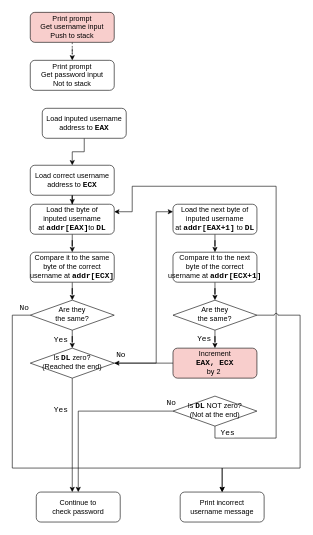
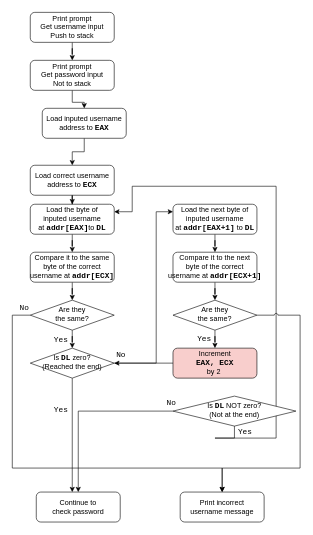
node "Print prompt Get username input Push to stack": fillcolor #f8cecc -> #ffffff
edge "Print prompt Get username input Push to stack" -> "Print prompt Get password input Not to stack": style dashed -> solid
edge "Print prompt Get password input Not to stack" -> "Load inputed username address to EAX": added
node "Is DL NOT zero? (Not at the end)": size 84x30 -> 123x30
